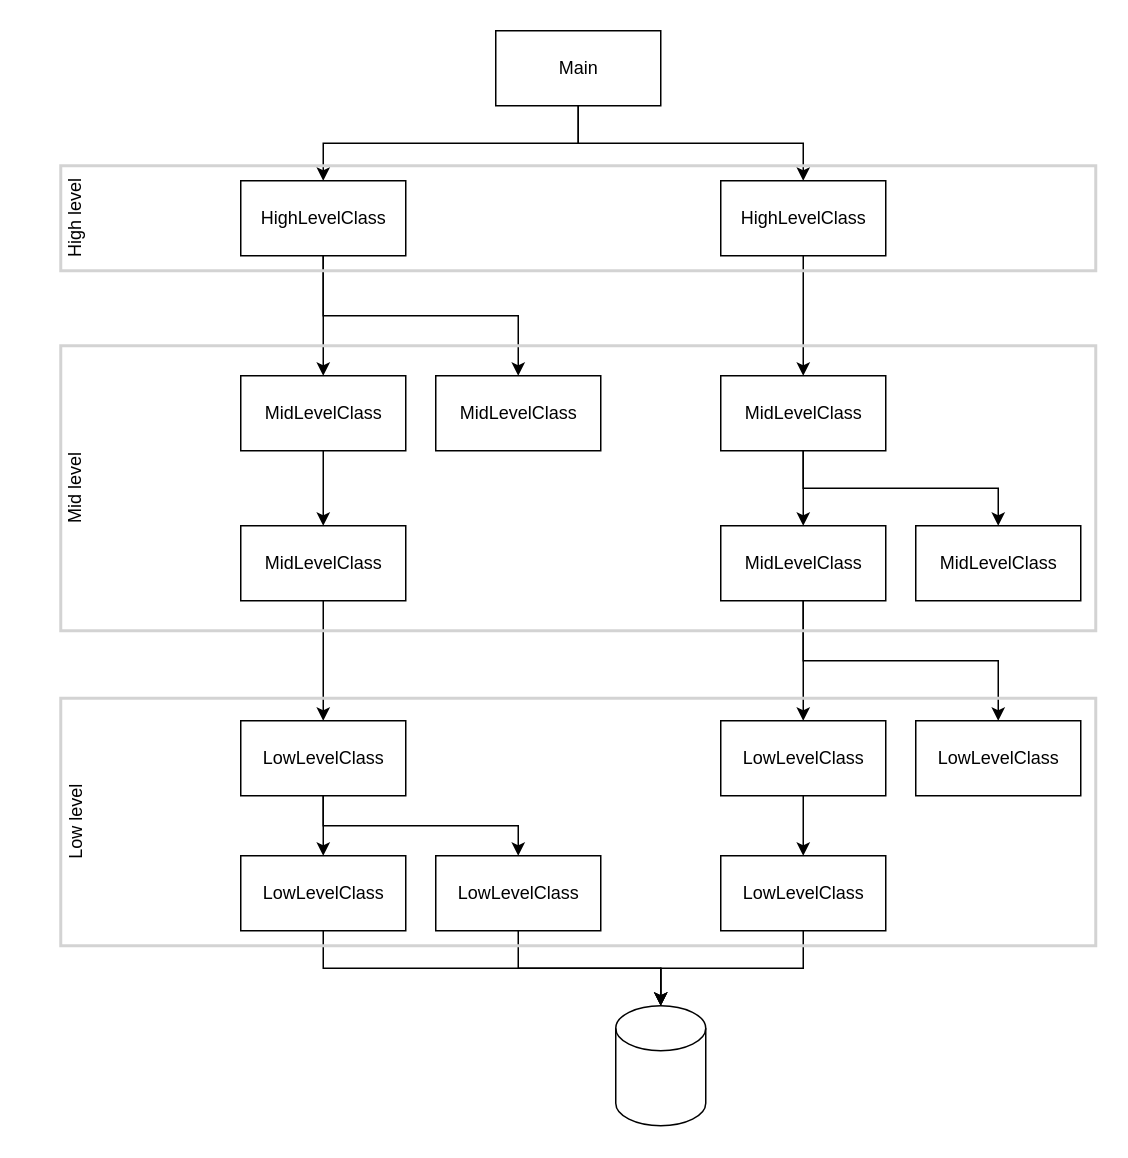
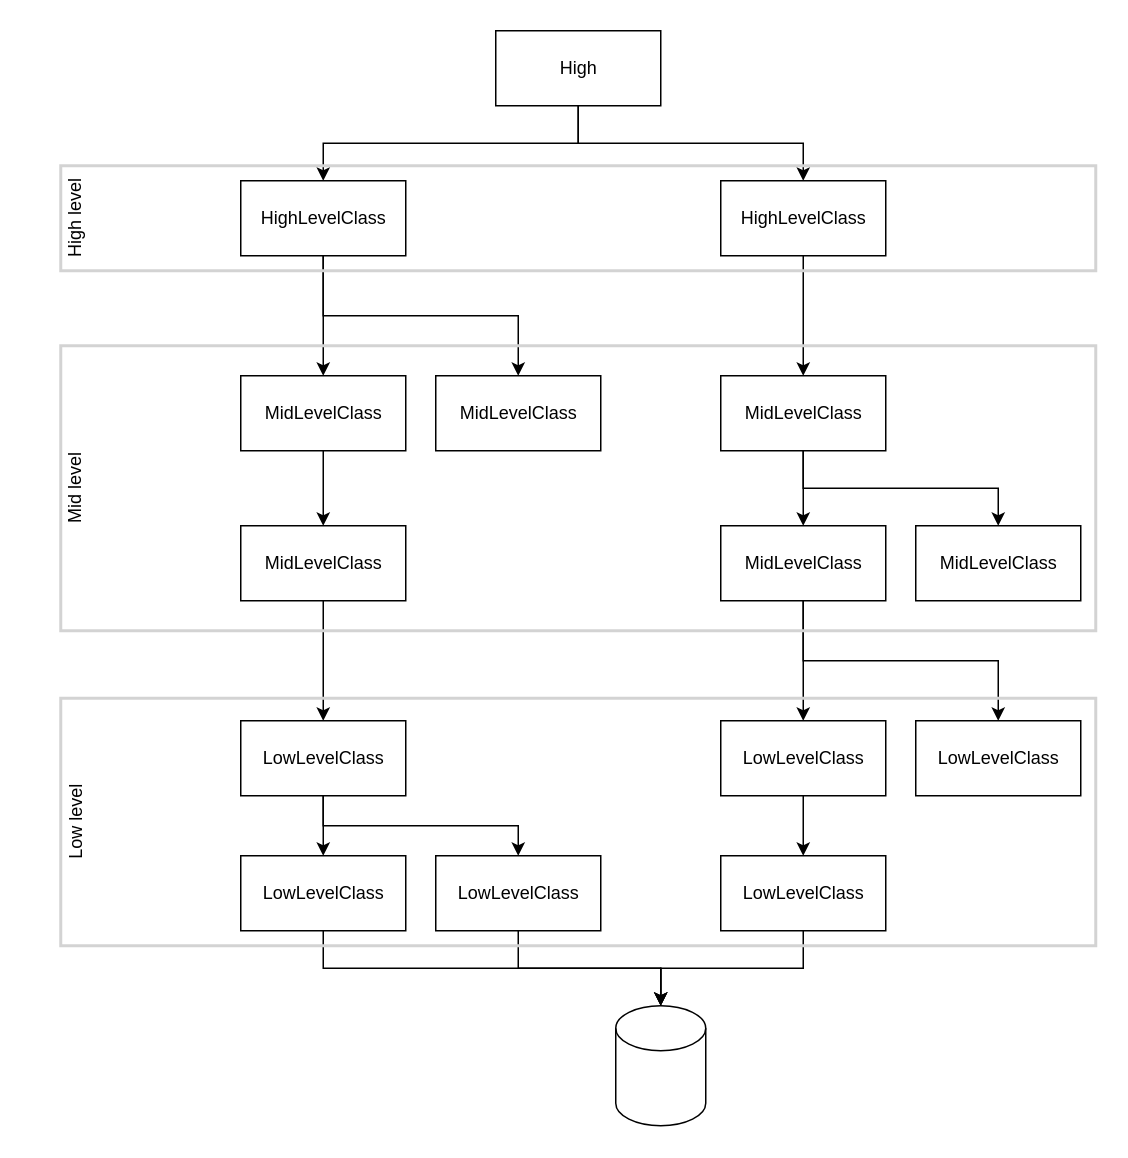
node "Main": label "Main" -> "High"
